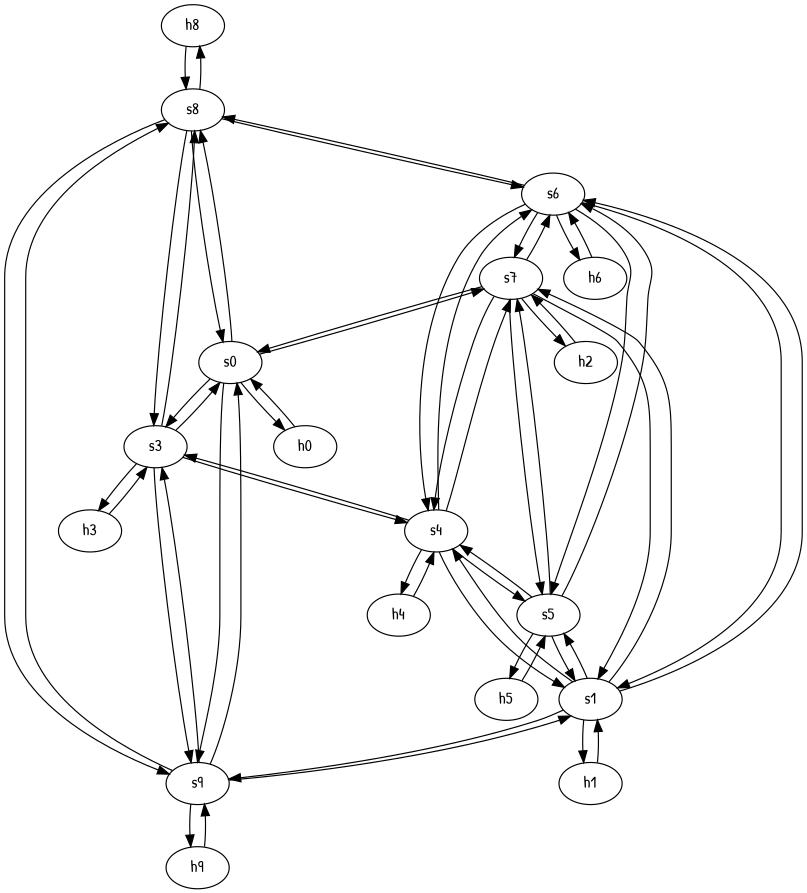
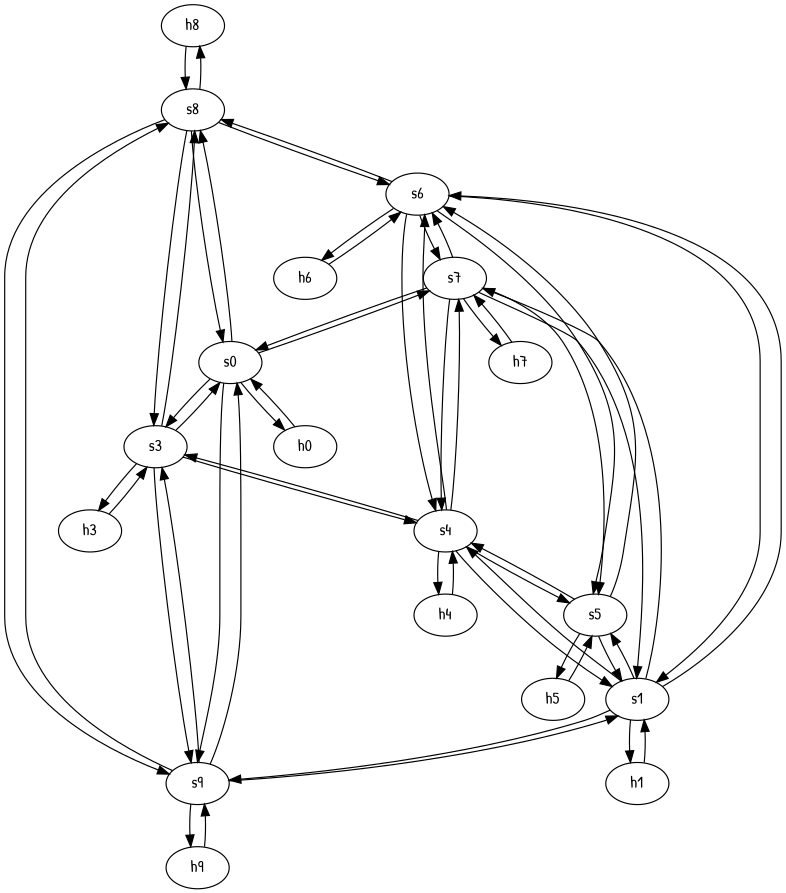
node "h2": label "h2" -> "h7"
edge "s5" -> "s7": removed
